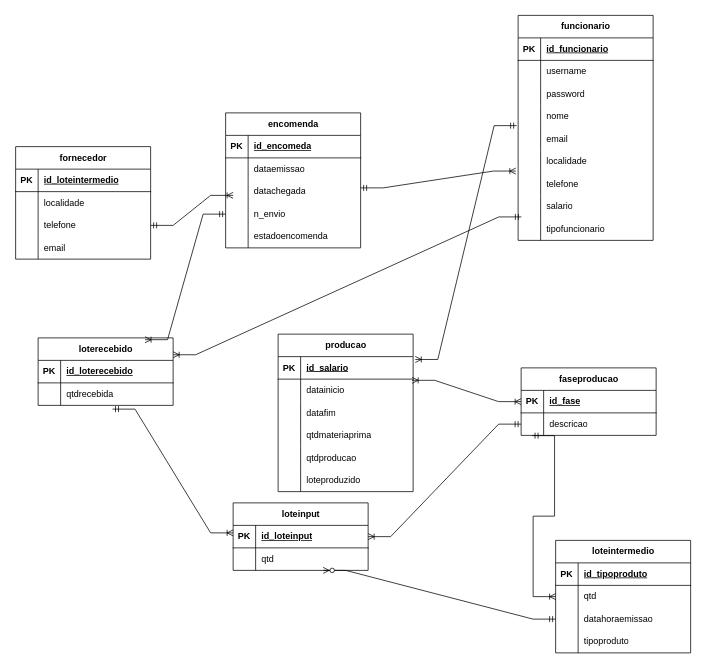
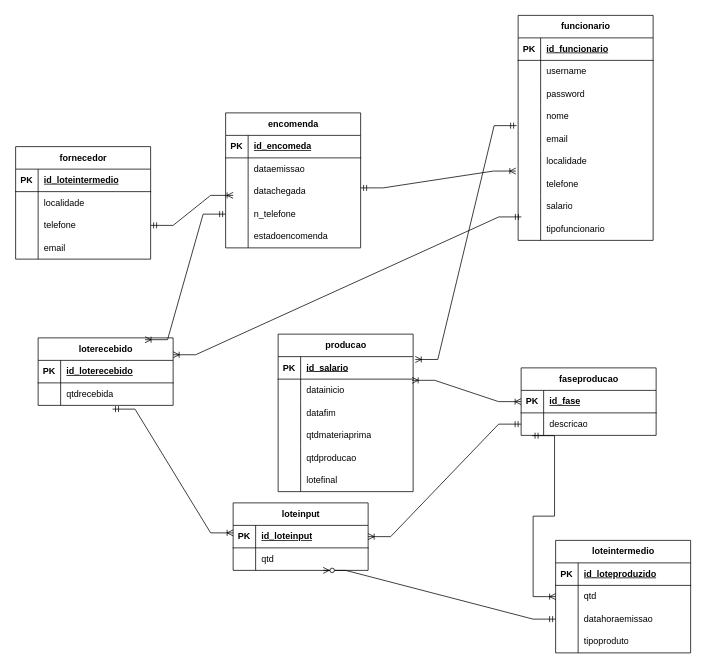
node "n_envio": label "n_envio" -> "n_telefone"
node "loteproduzido": label "loteproduzido" -> "lotefinal"
node "id_tipoproduto": label "id_tipoproduto" -> "id_loteproduzido"
